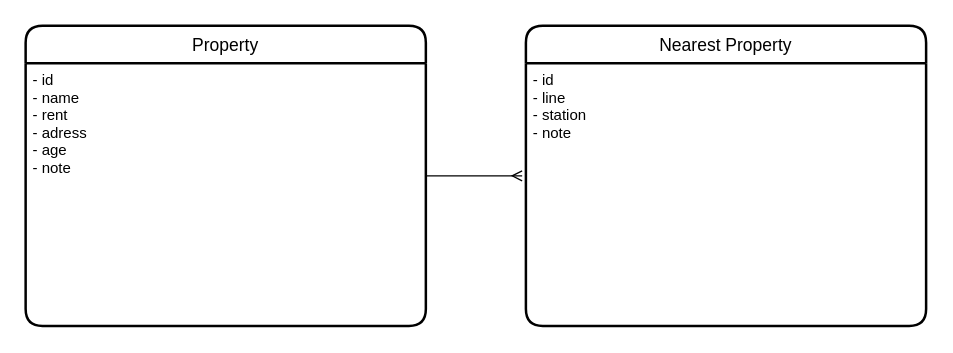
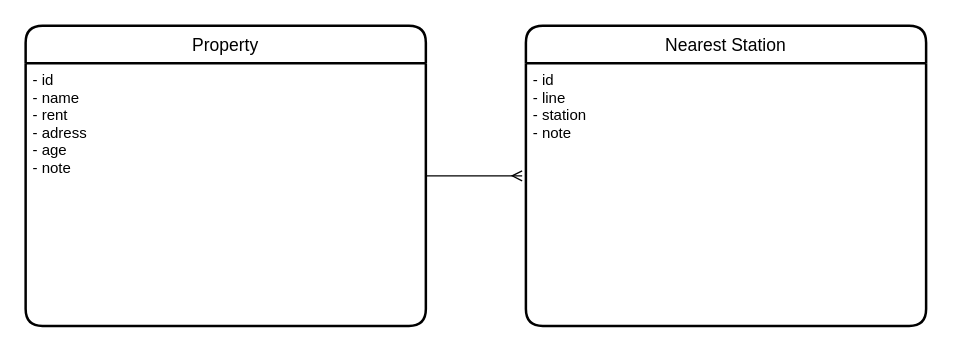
node "Nearest Property": label "Nearest Property" -> "Nearest Station"
